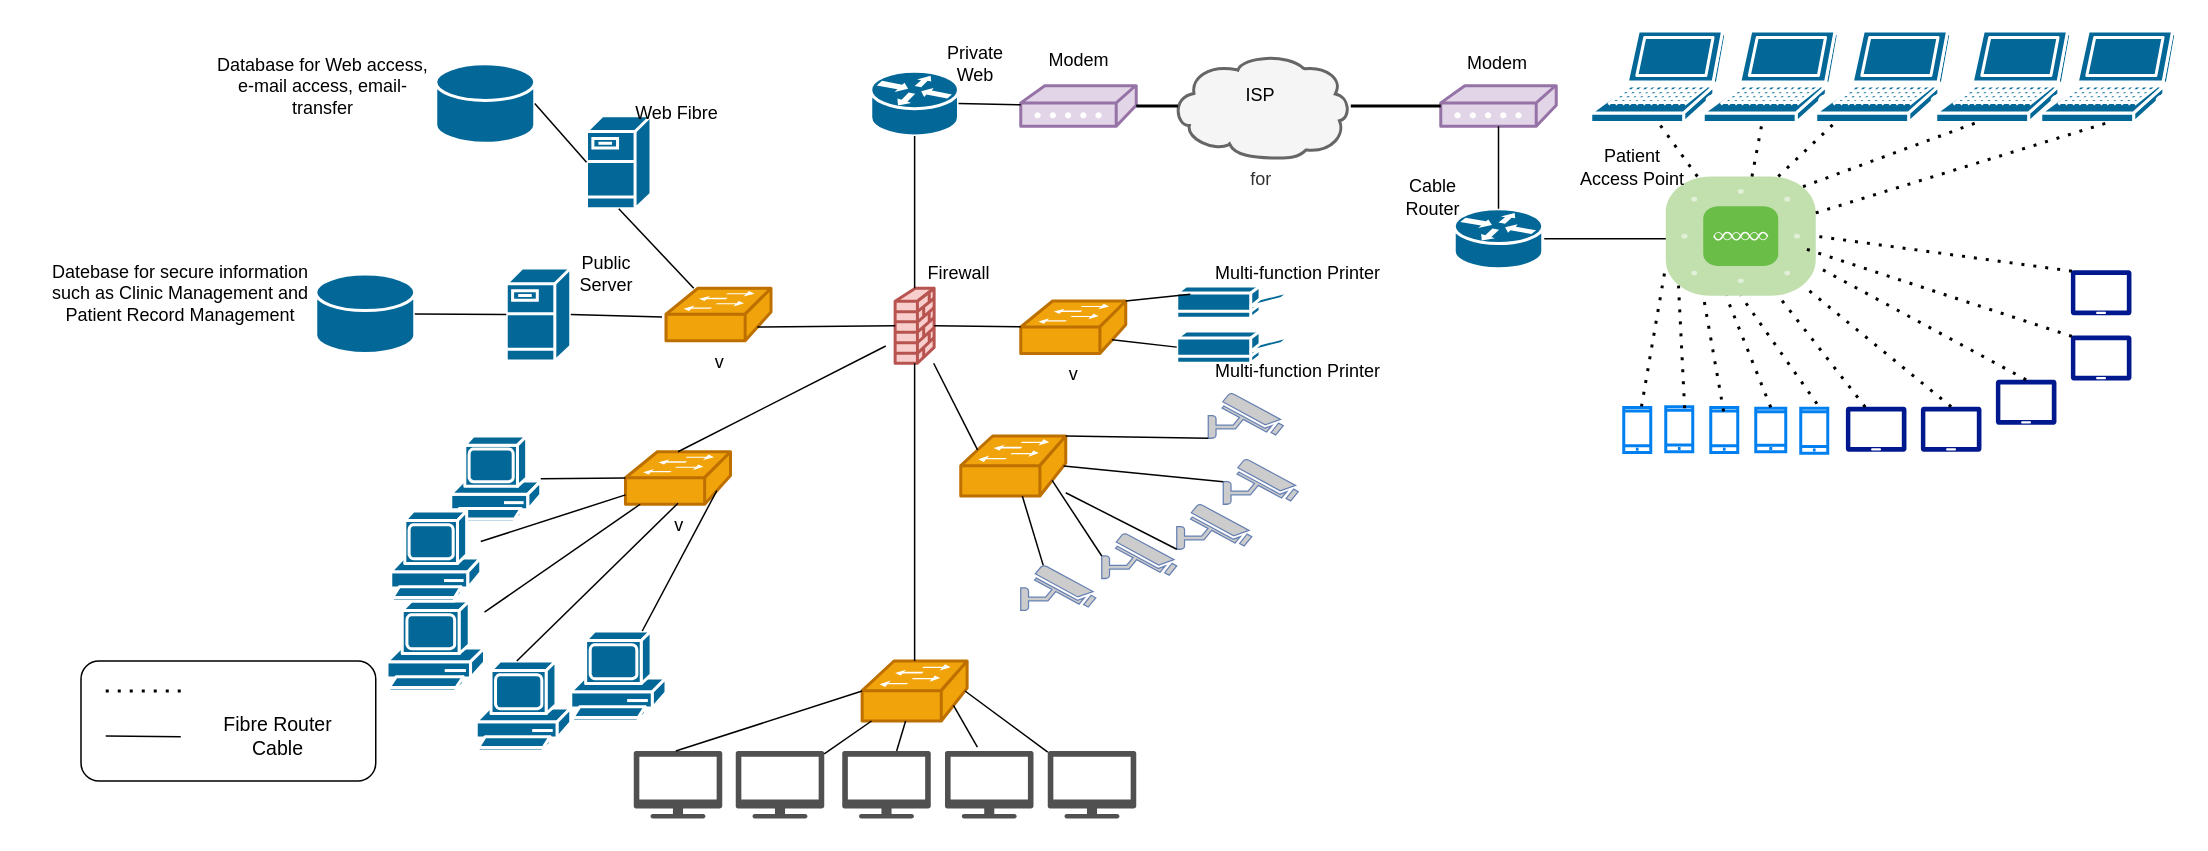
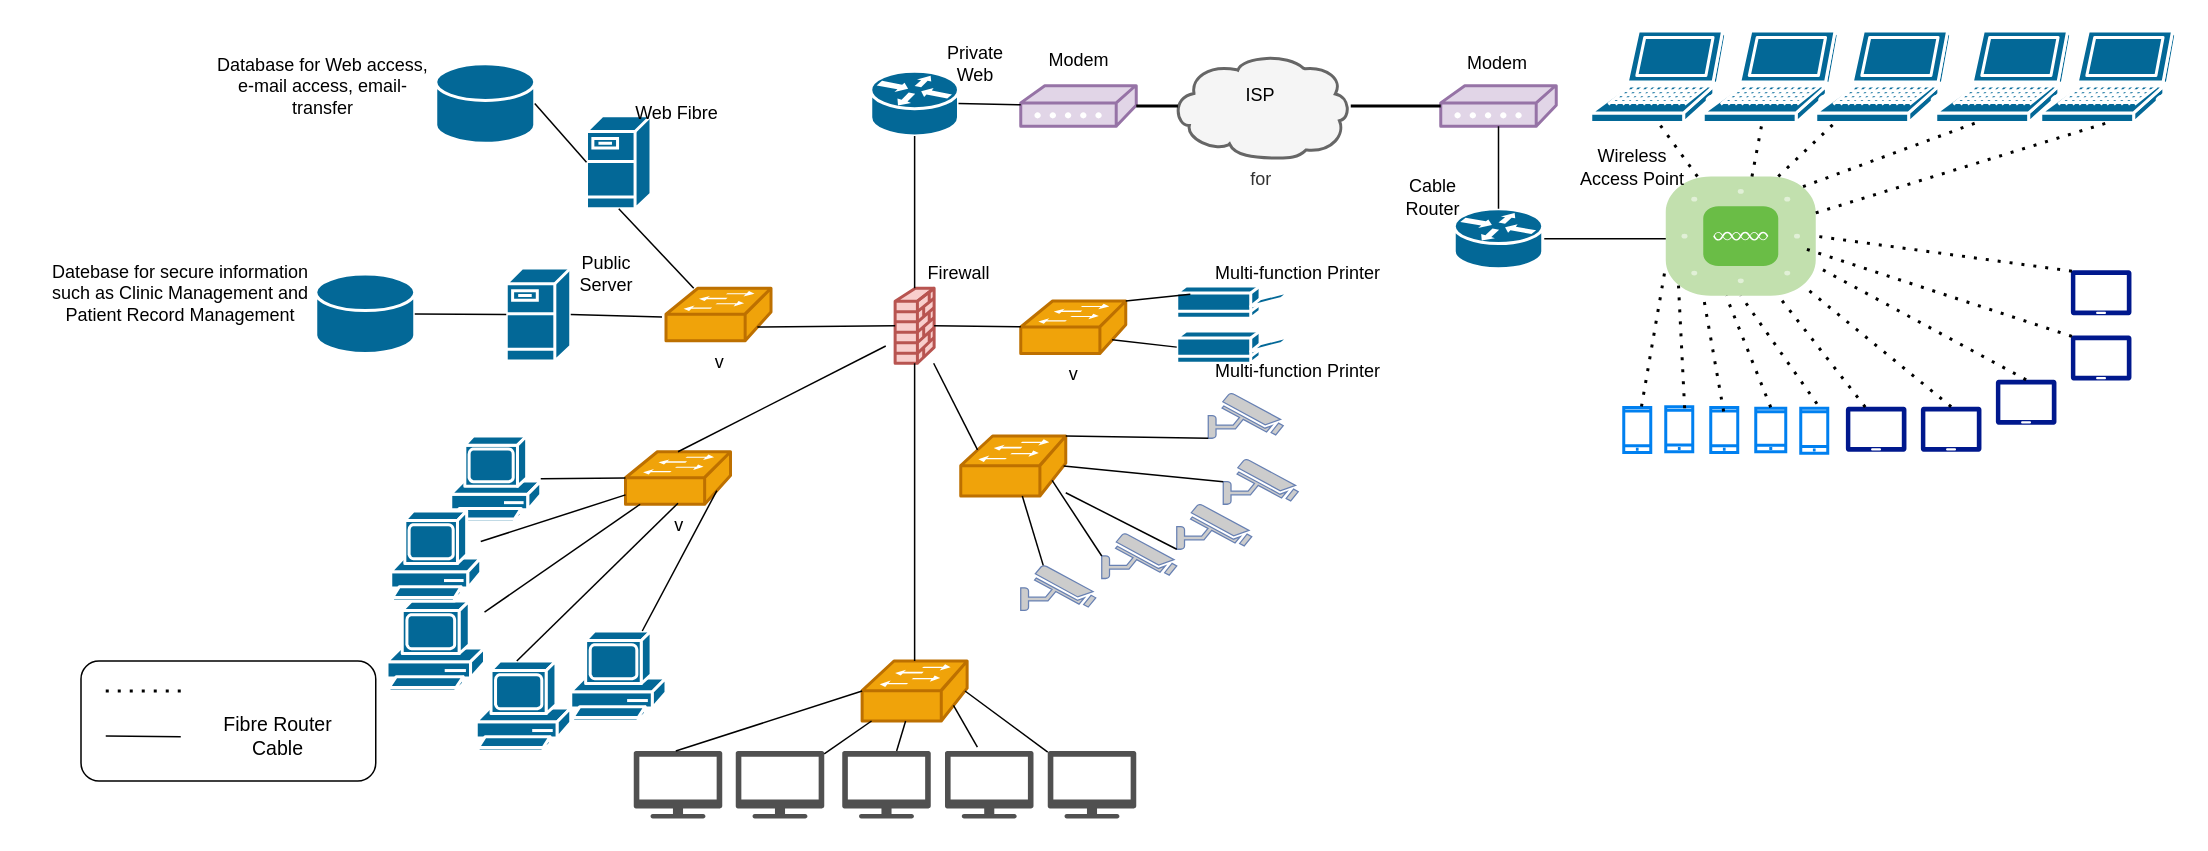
node "Patient Access Point": label "Patient Access Point" -> "Wireless Access Point"
